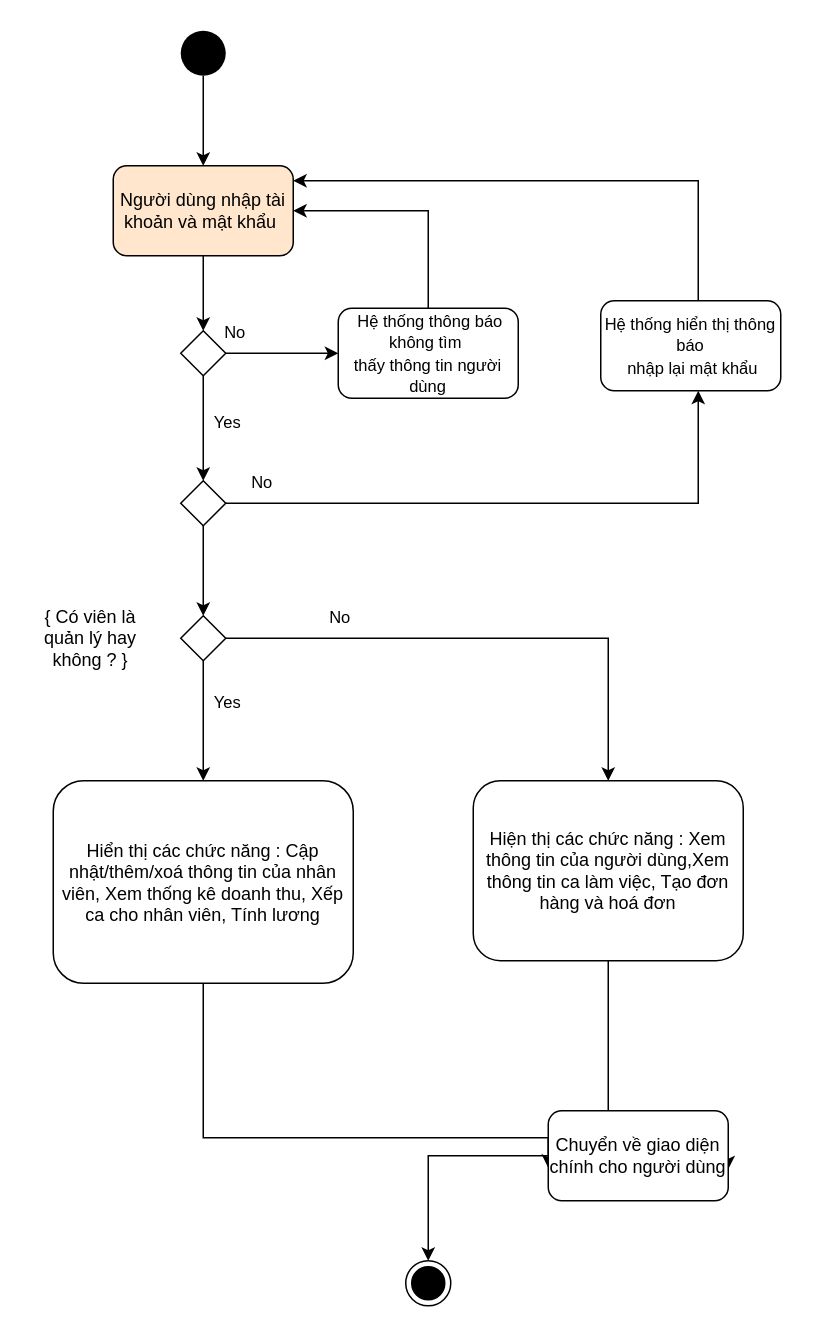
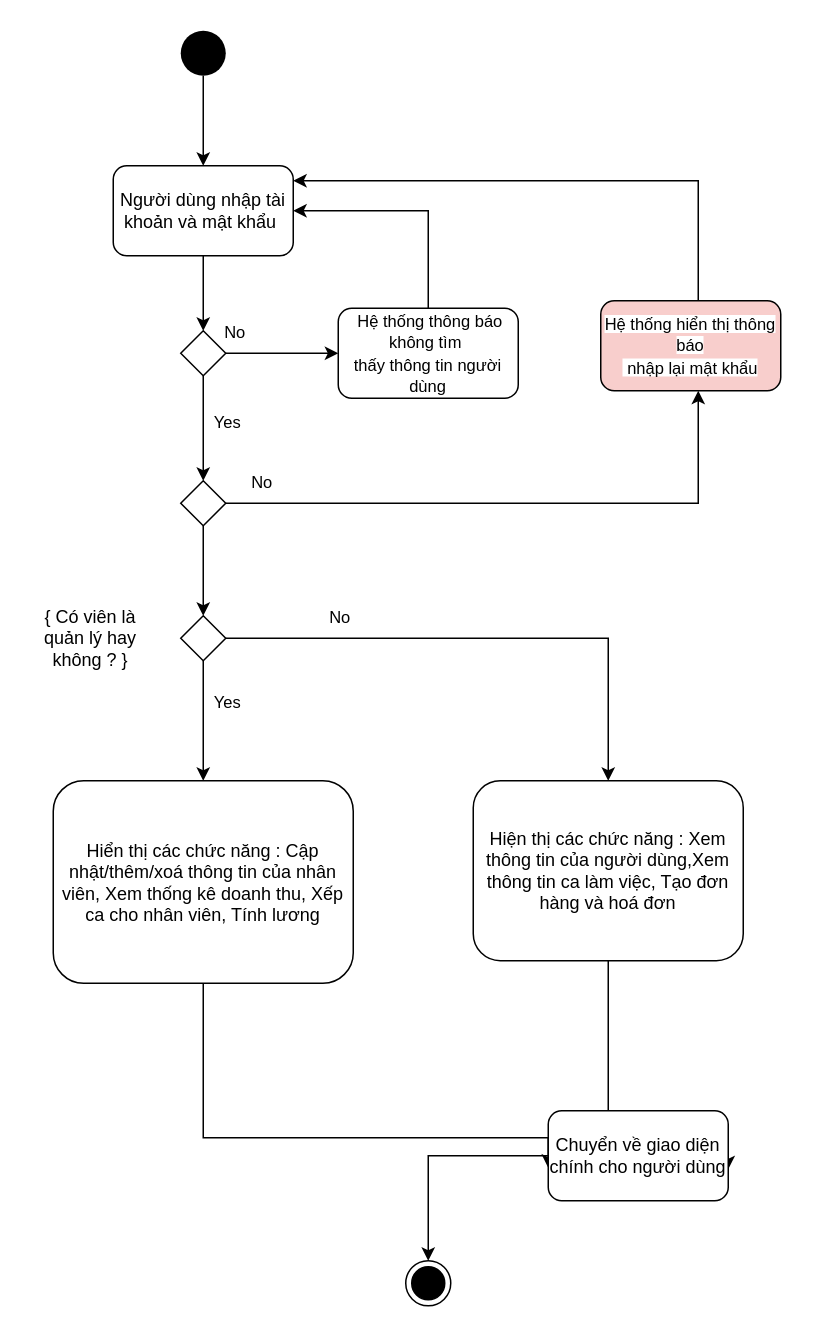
node "Người dùng nhập tài khoản và mật khẩu": fillcolor #ffe6cc -> #ffffff
node "Hệ thống hiển thị thông báo nhập lại mật khẩu": fillcolor #ffffff -> #f8cecc
